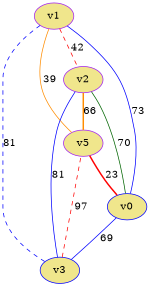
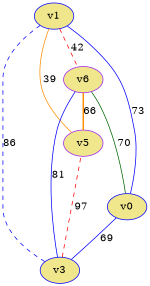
node "v1": color purple -> blue
node "v2": label "v2" -> "v6"
edge "v1" -- "v3": label "81" -> "86"
edge "v5" -- "v0": removed, label "23"
